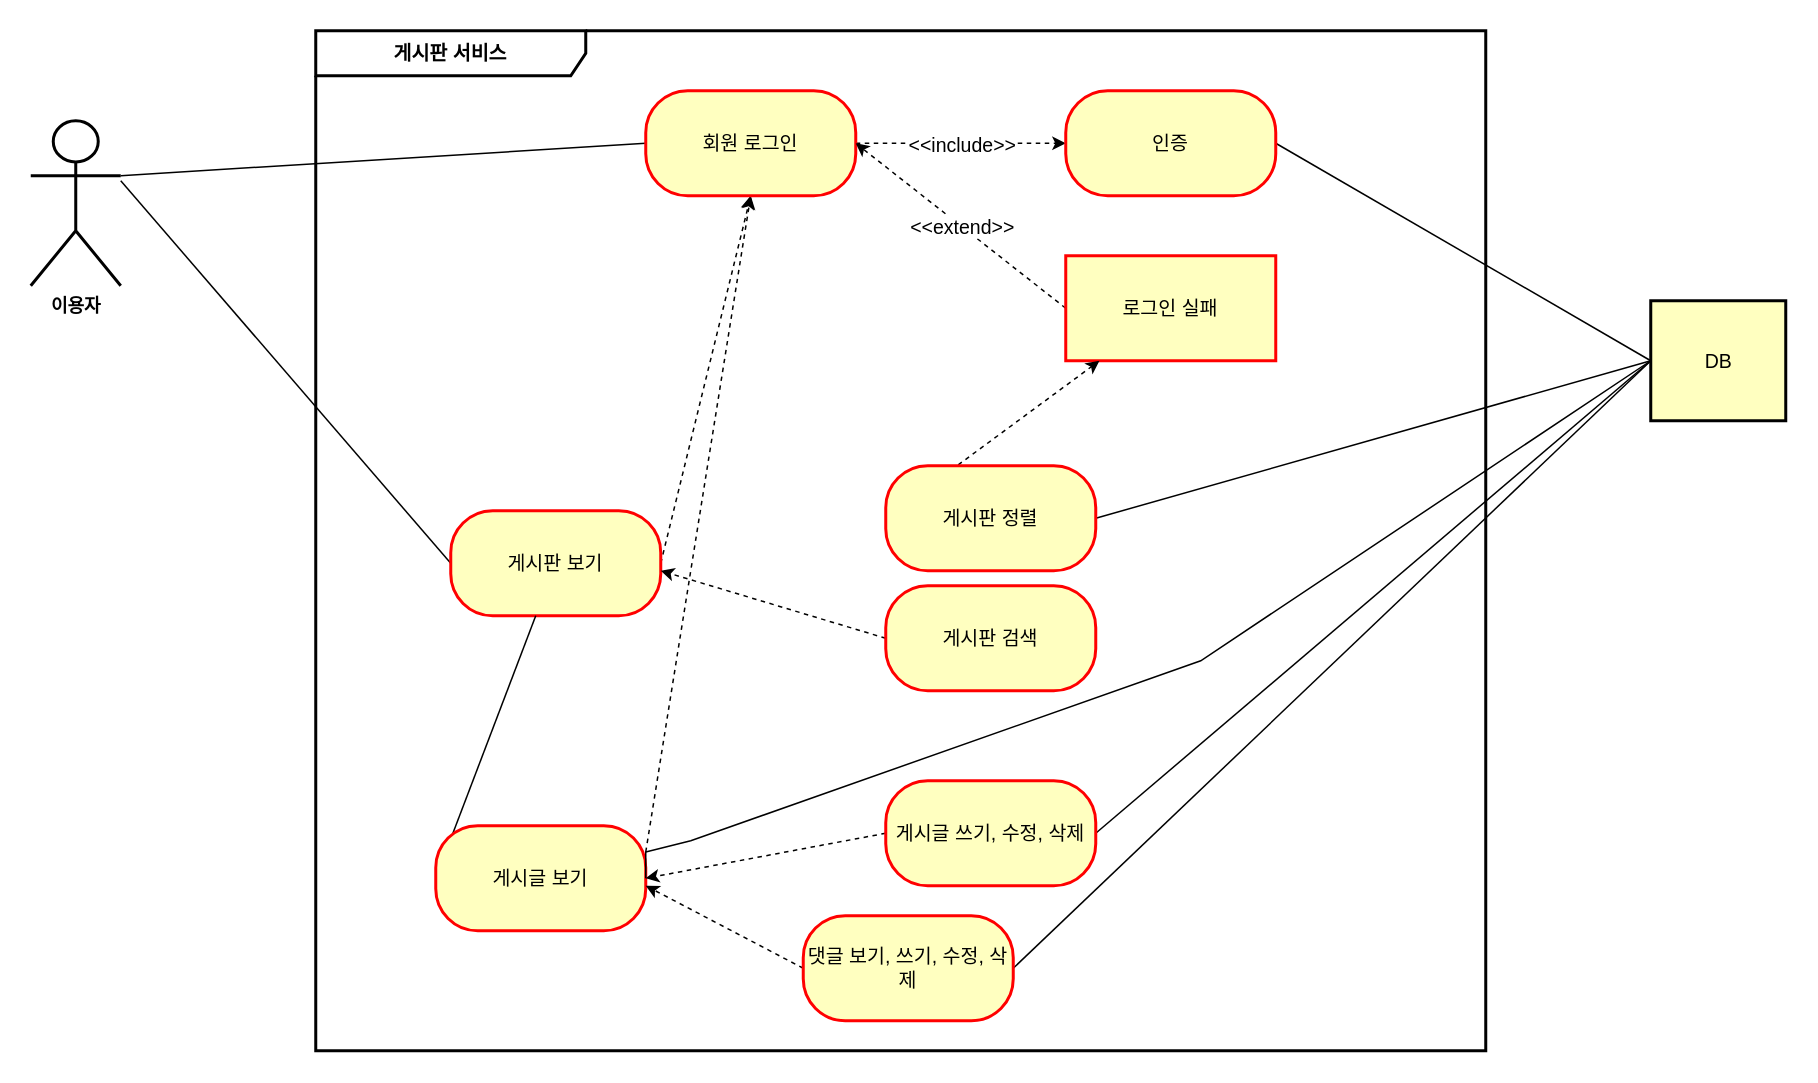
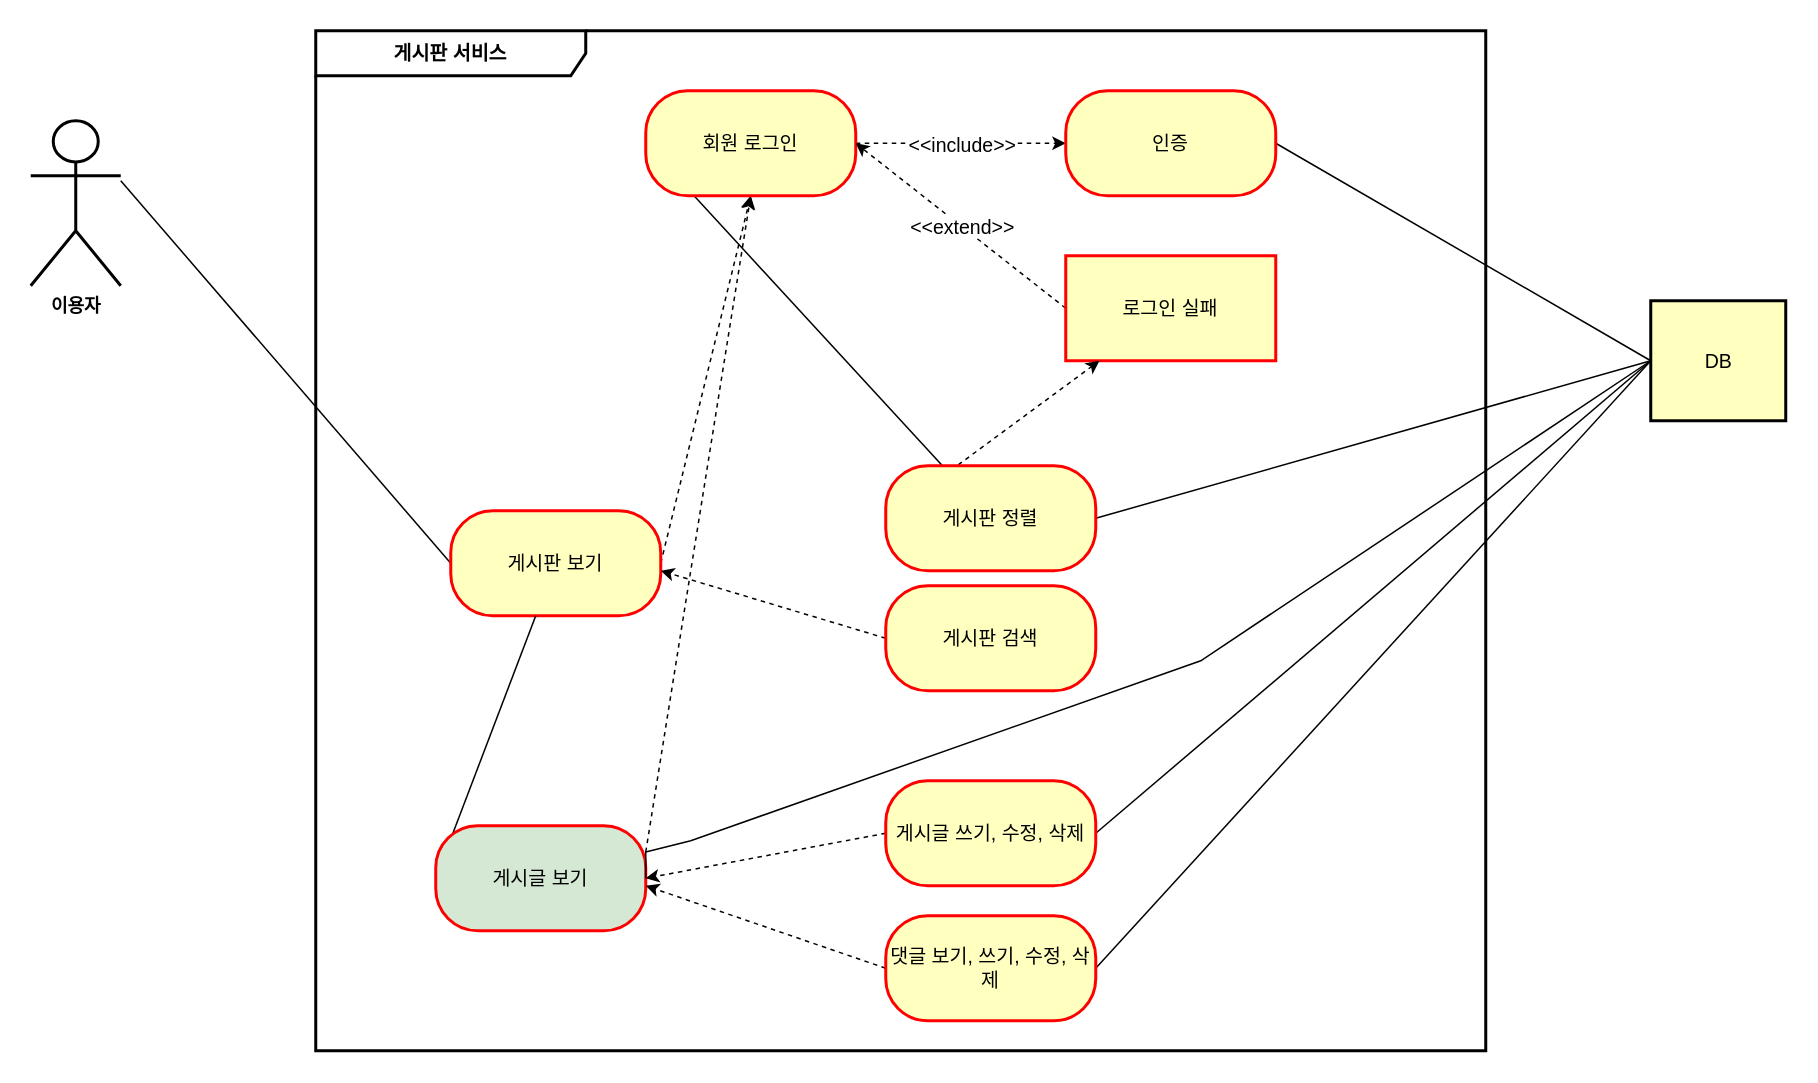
edge "회원 로그인" -- "이용자": now "회원 로그인" -- "게시판 정렬"
node "게시글 보기": fillcolor #ffffc0 -> #d5e8d4
node "댓글 보기, 쓰기, 수정, 삭제": moved (908, 968) -> (991, 968)
